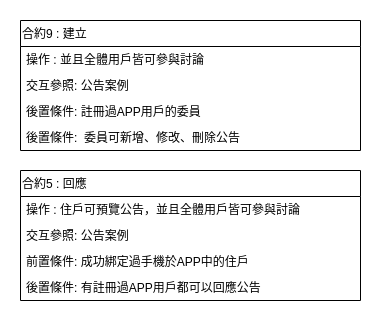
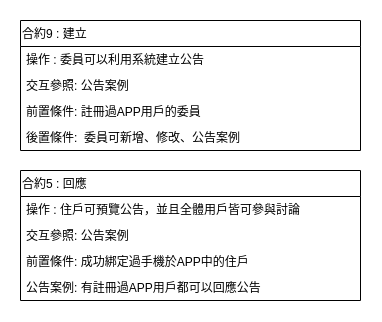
node "操作 : 並且全體用戶皆可參與討論": label "操作 : 並且全體用戶皆可參與討論" -> "操作 : 委員可以利用系統建立公告"
node "後置條件: 註冊過APP用戶的委員": label "後置條件: 註冊過APP用戶的委員" -> "前置條件: 註冊過APP用戶的委員"
node "後置條件: 委員可新增、修改、刪除公告": label "後置條件: 委員可新增、修改、刪除公告" -> "後置條件: 委員可新增、修改、公告案例"
node "後置條件: 有註冊過APP用戶都可以回應公告": label "後置條件: 有註冊過APP用戶都可以回應公告" -> "公告案例: 有註冊過APP用戶都可以回應公告"
